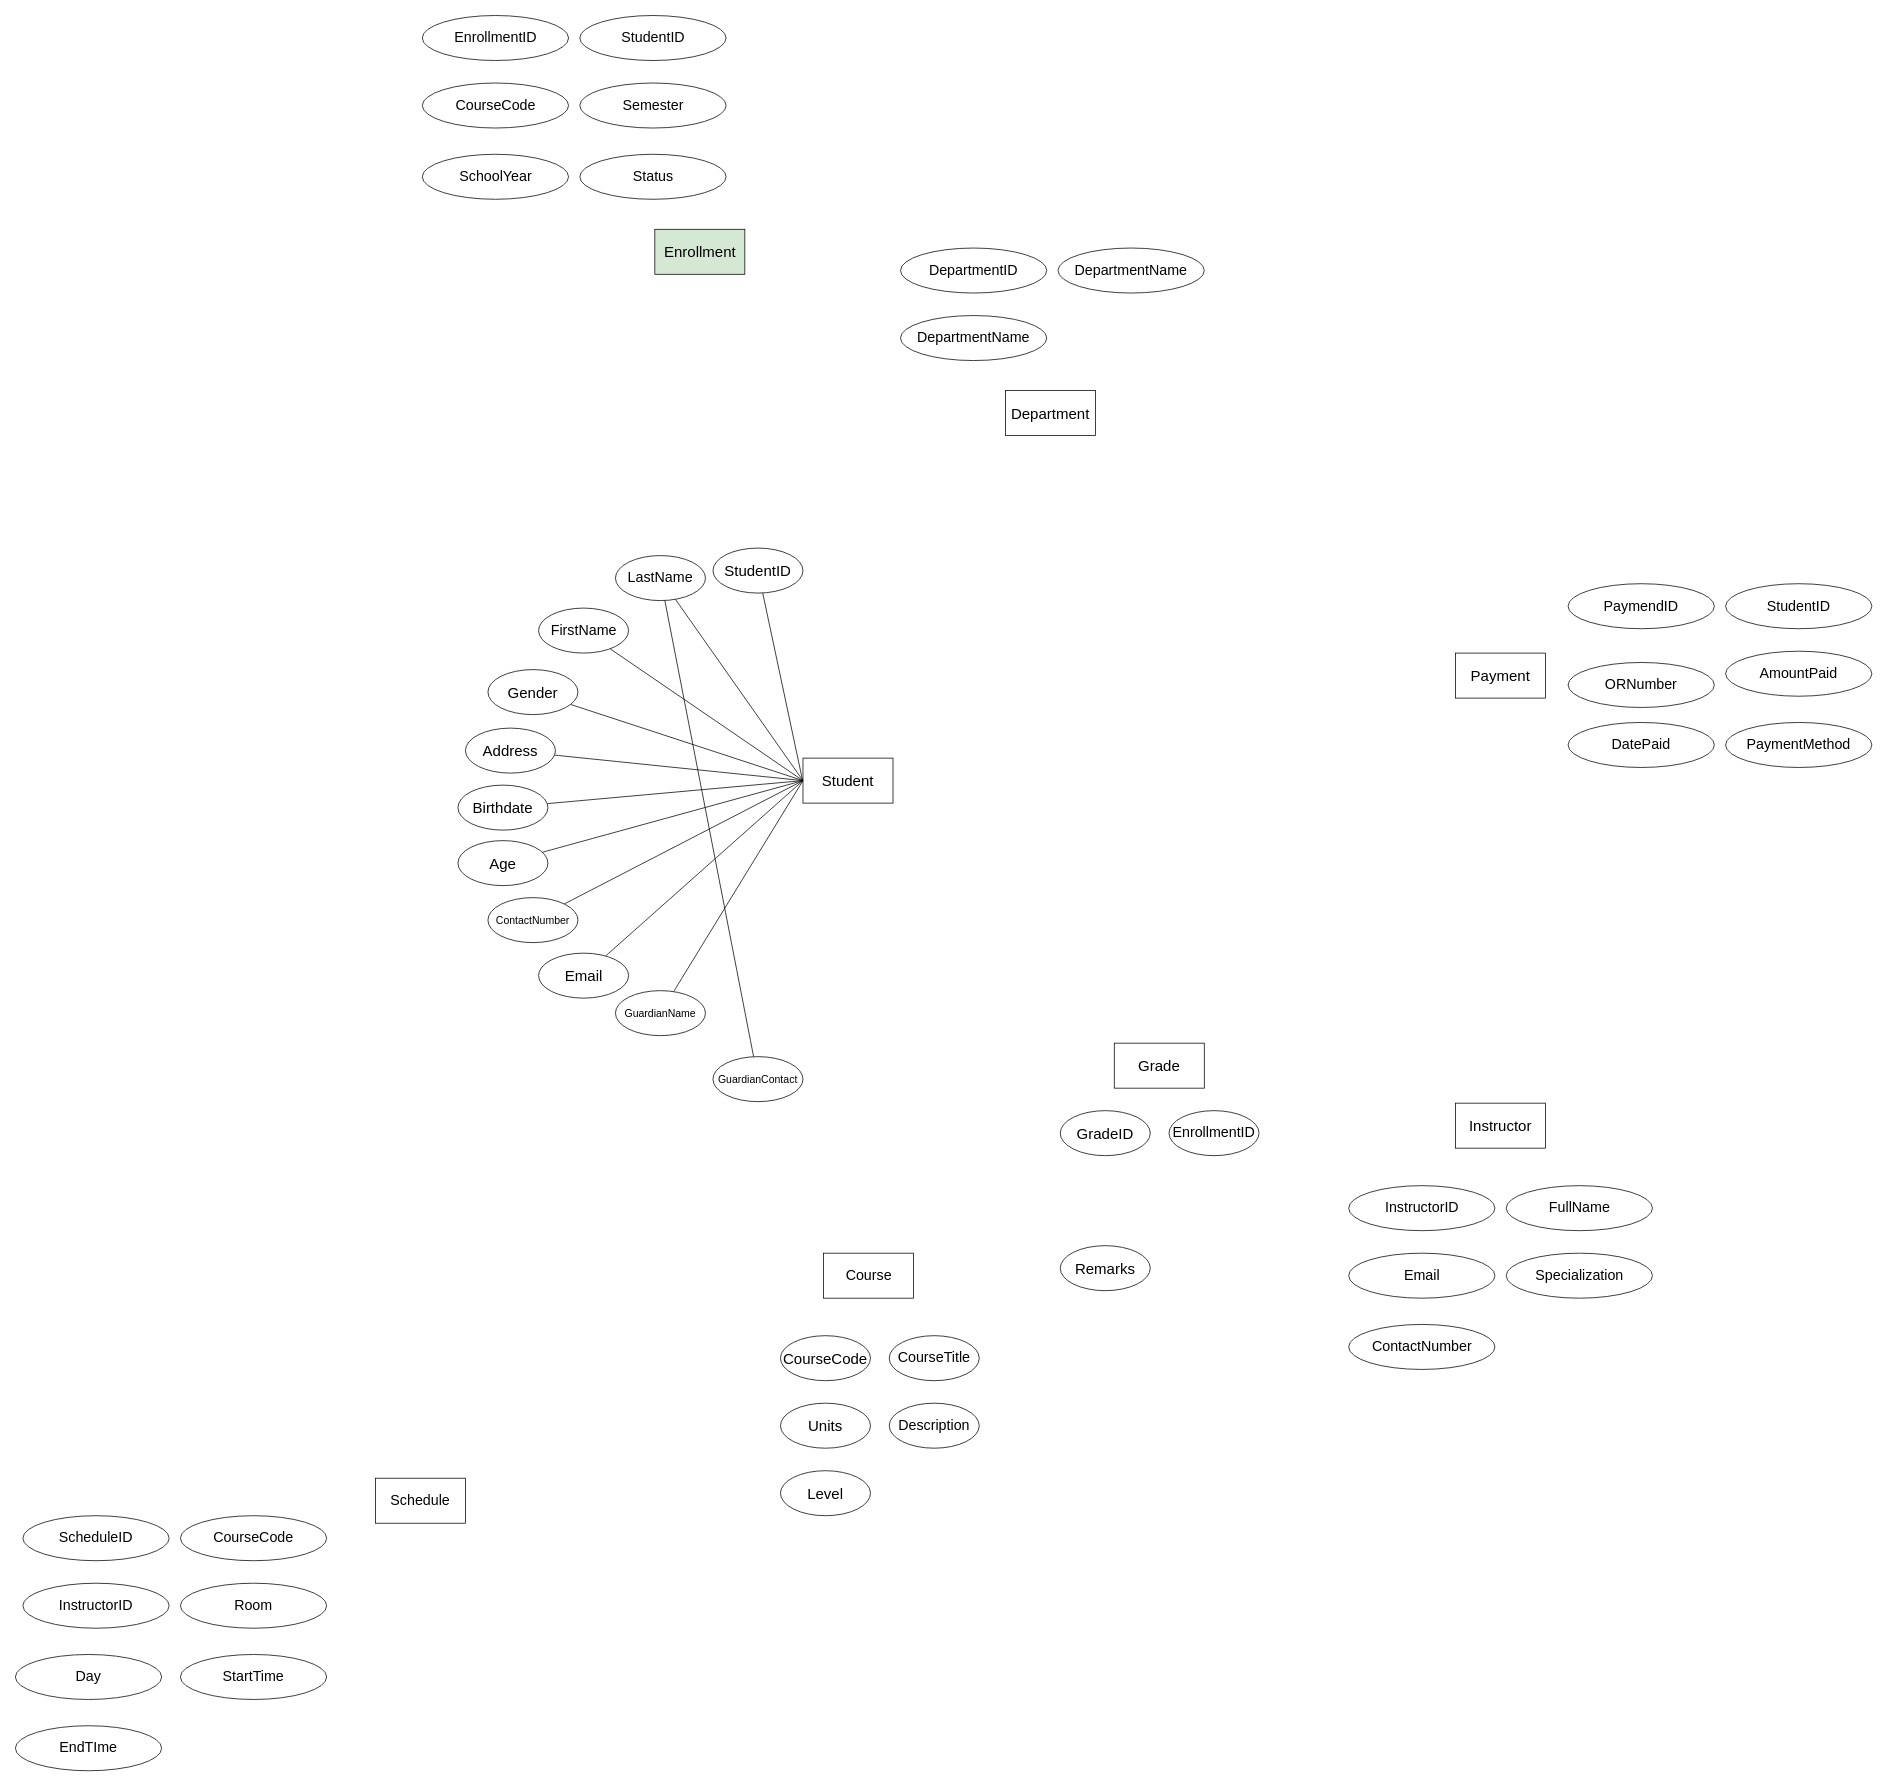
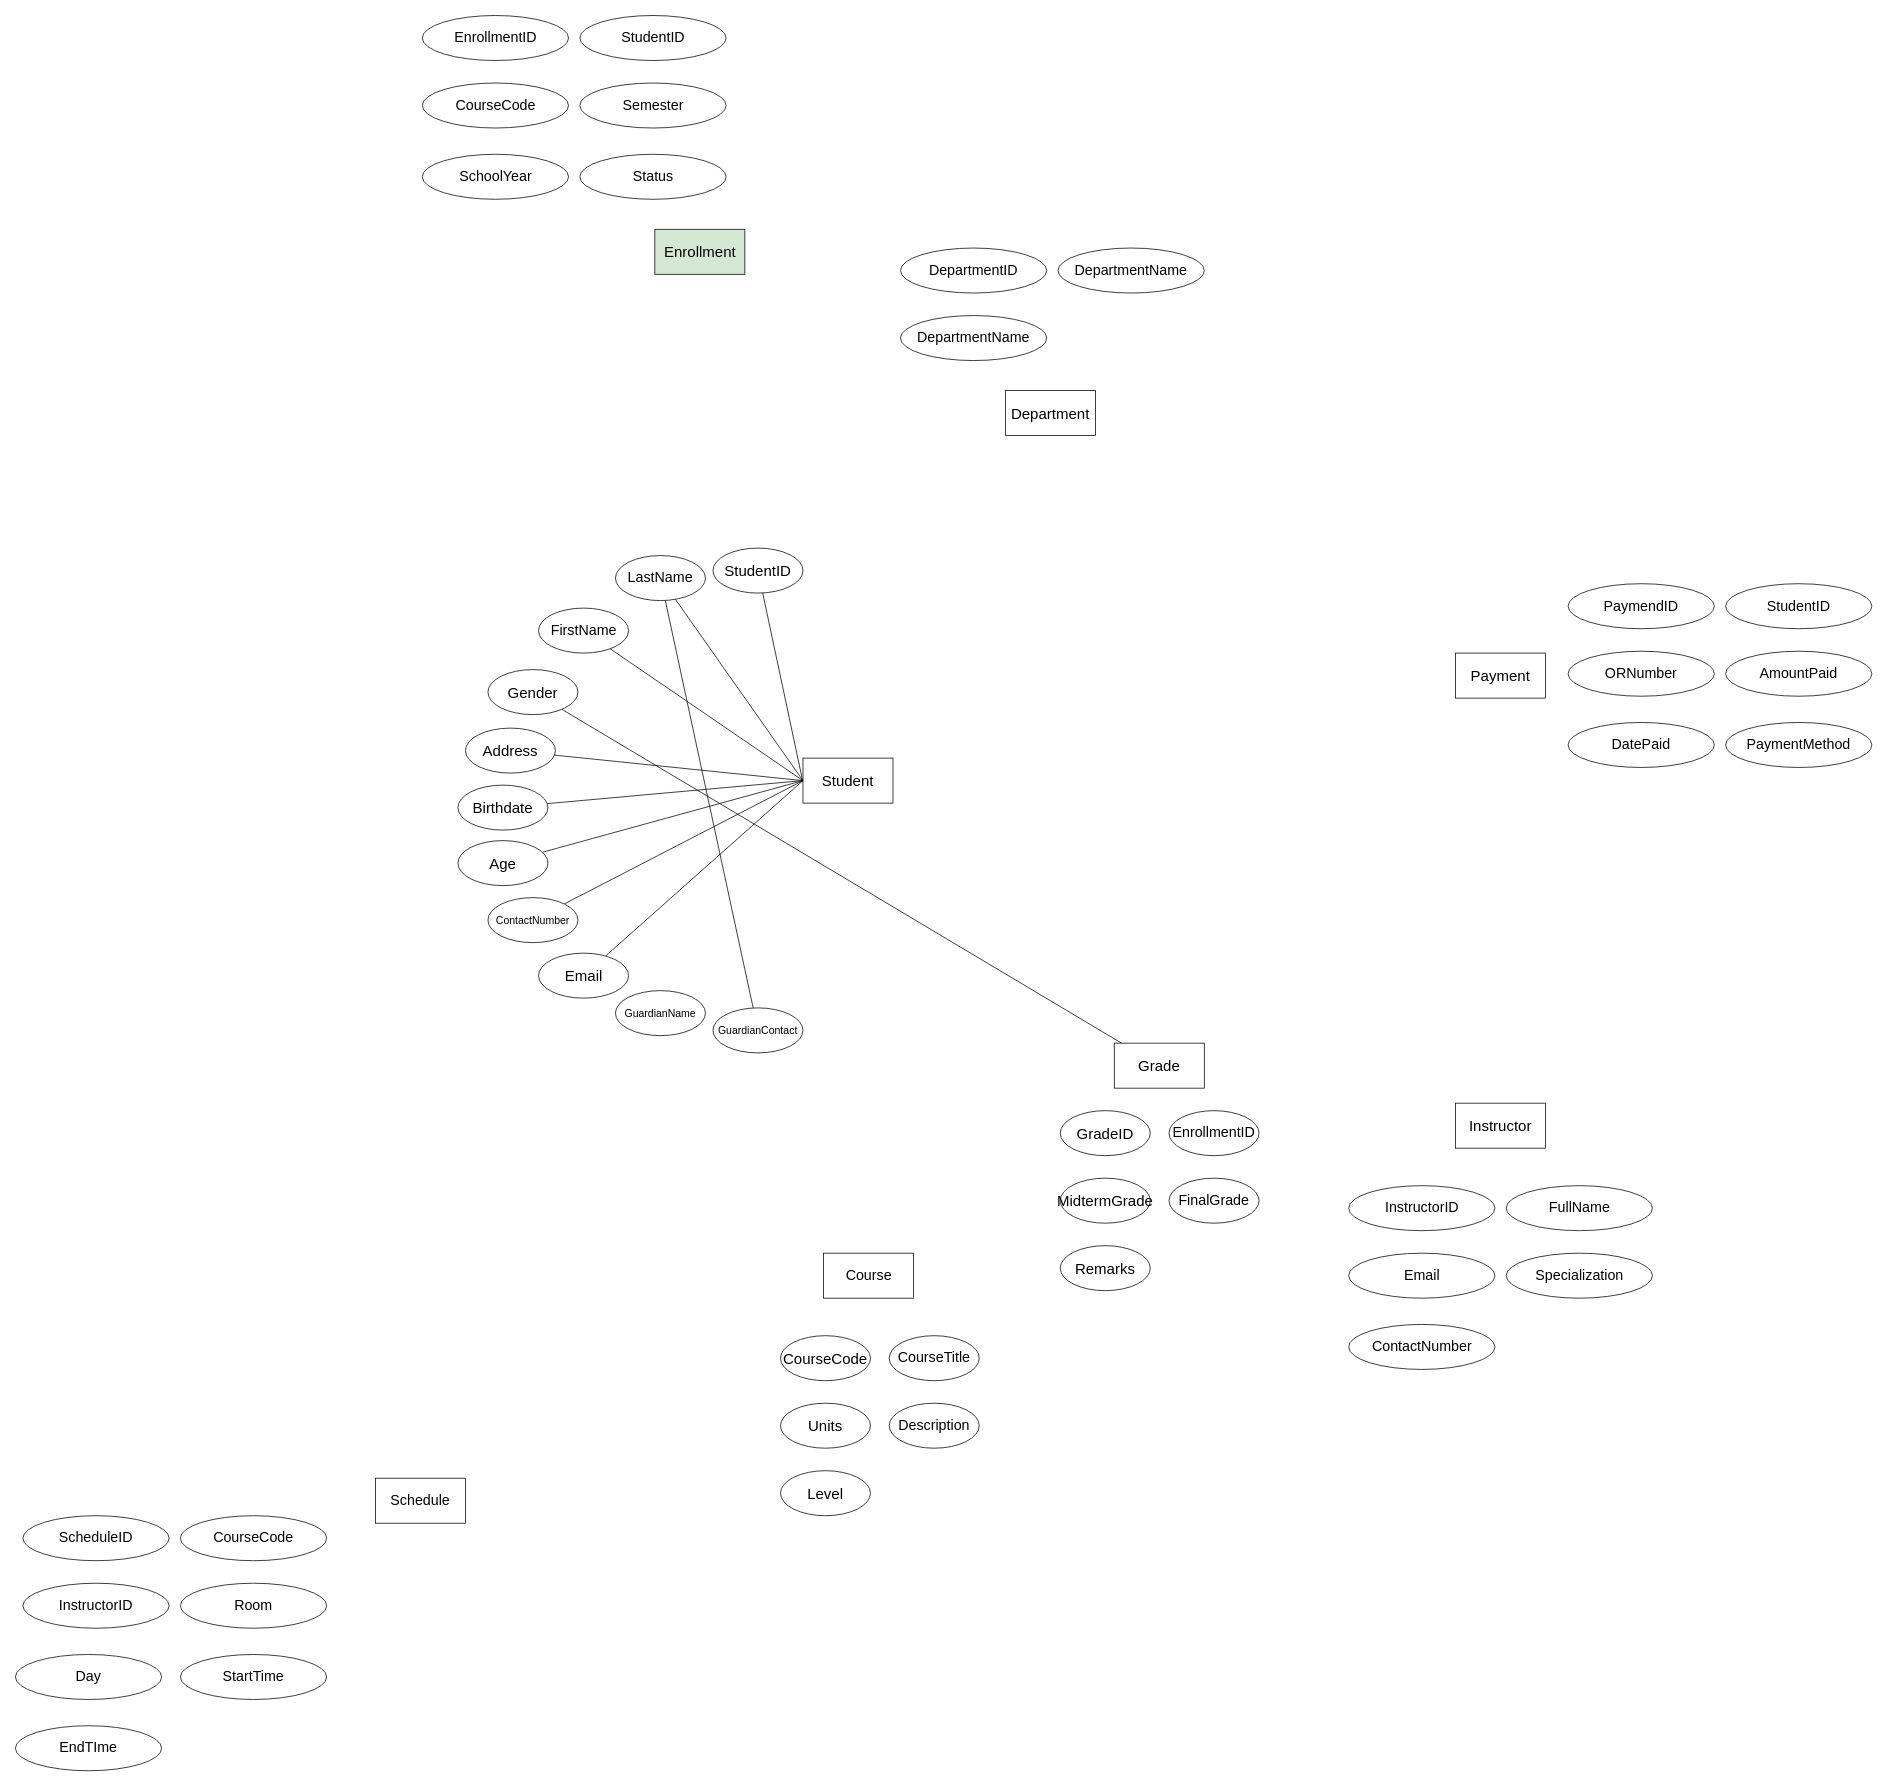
node "ORNumber": moved (1641, 685) -> (1641, 674)
edge "Gender" -- "Student": now "Gender" -- "Grade"
edge "Student" -- "GuardianName": removed
node "GuardianContact": moved (758, 1079) -> (758, 1030)
node "MidtermGrade": added
node "FinalGrade": added
